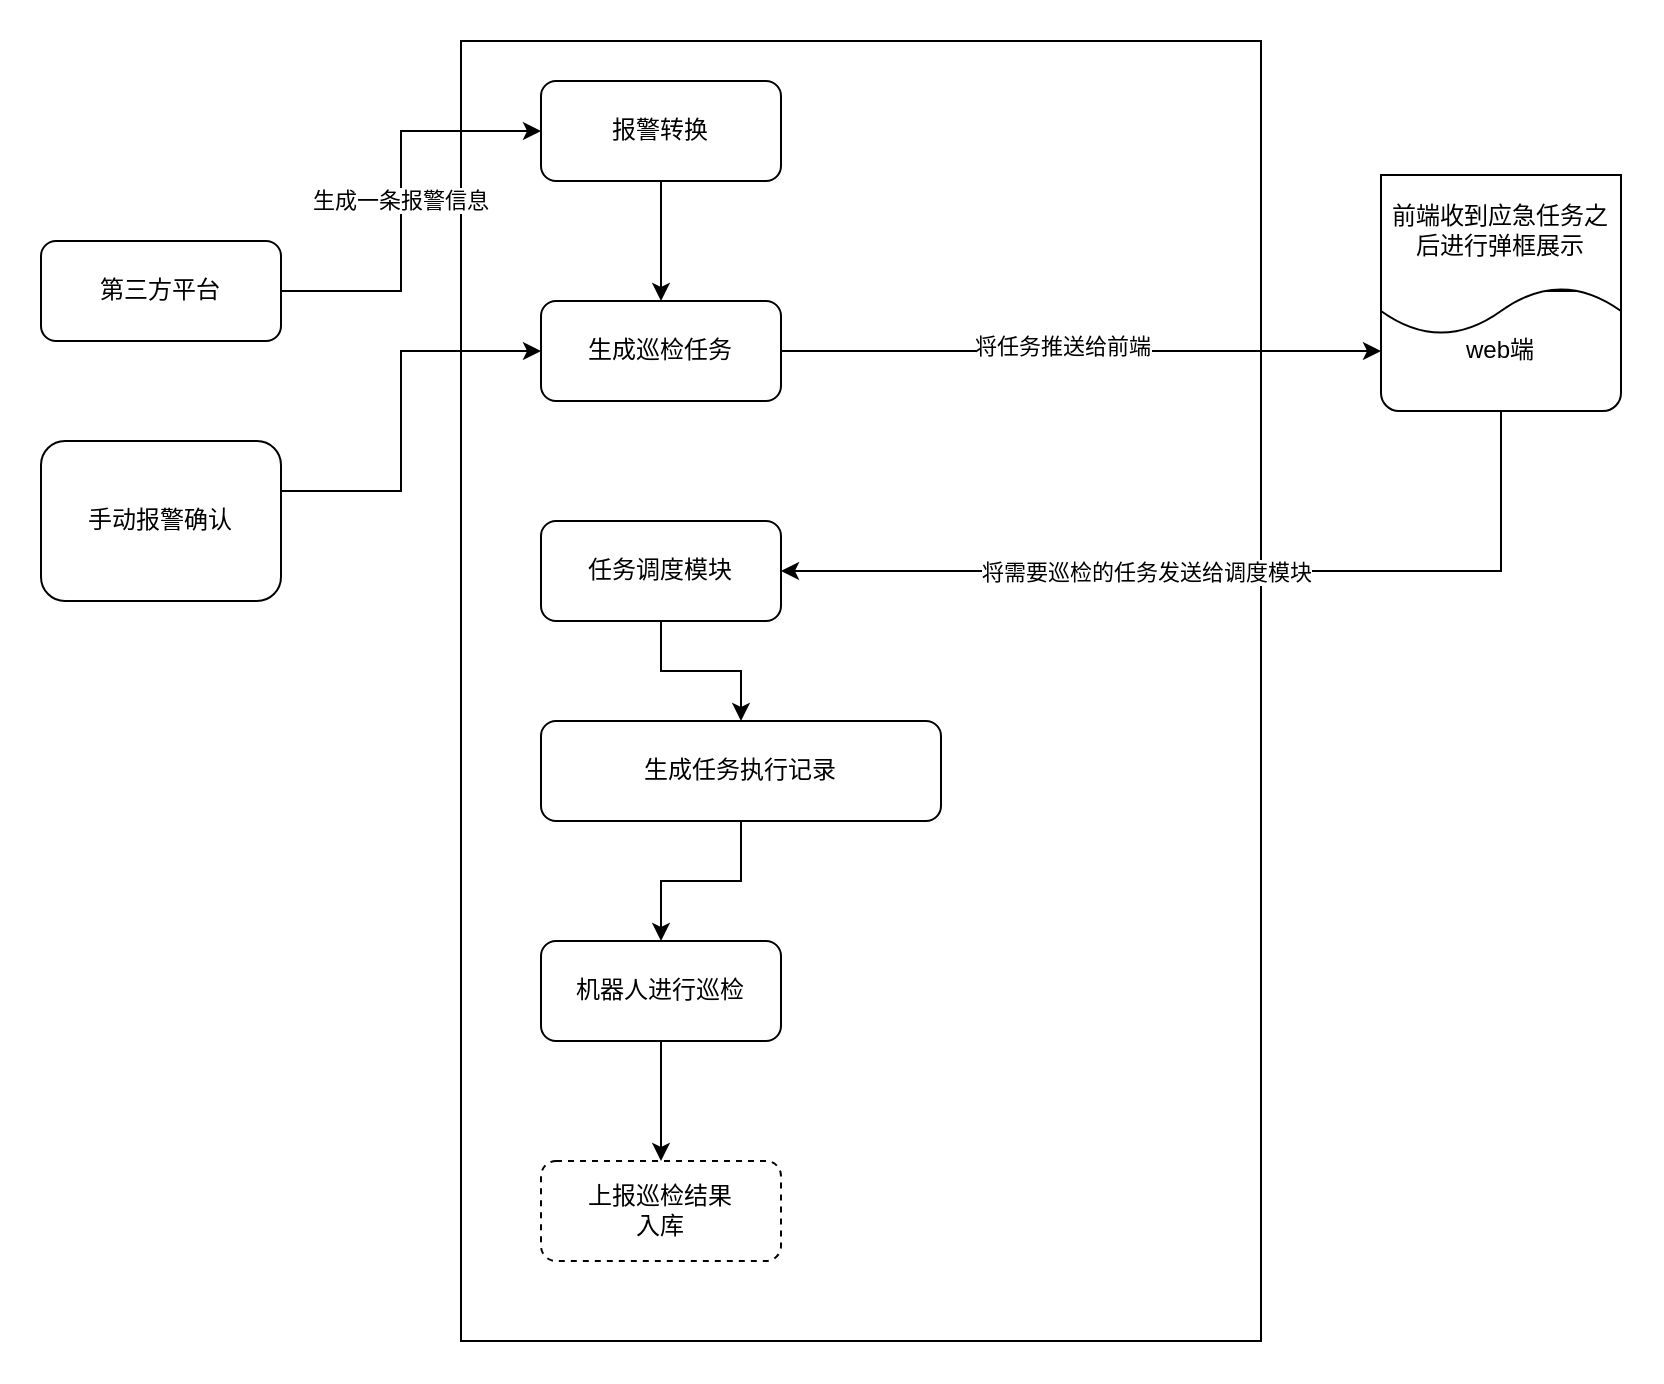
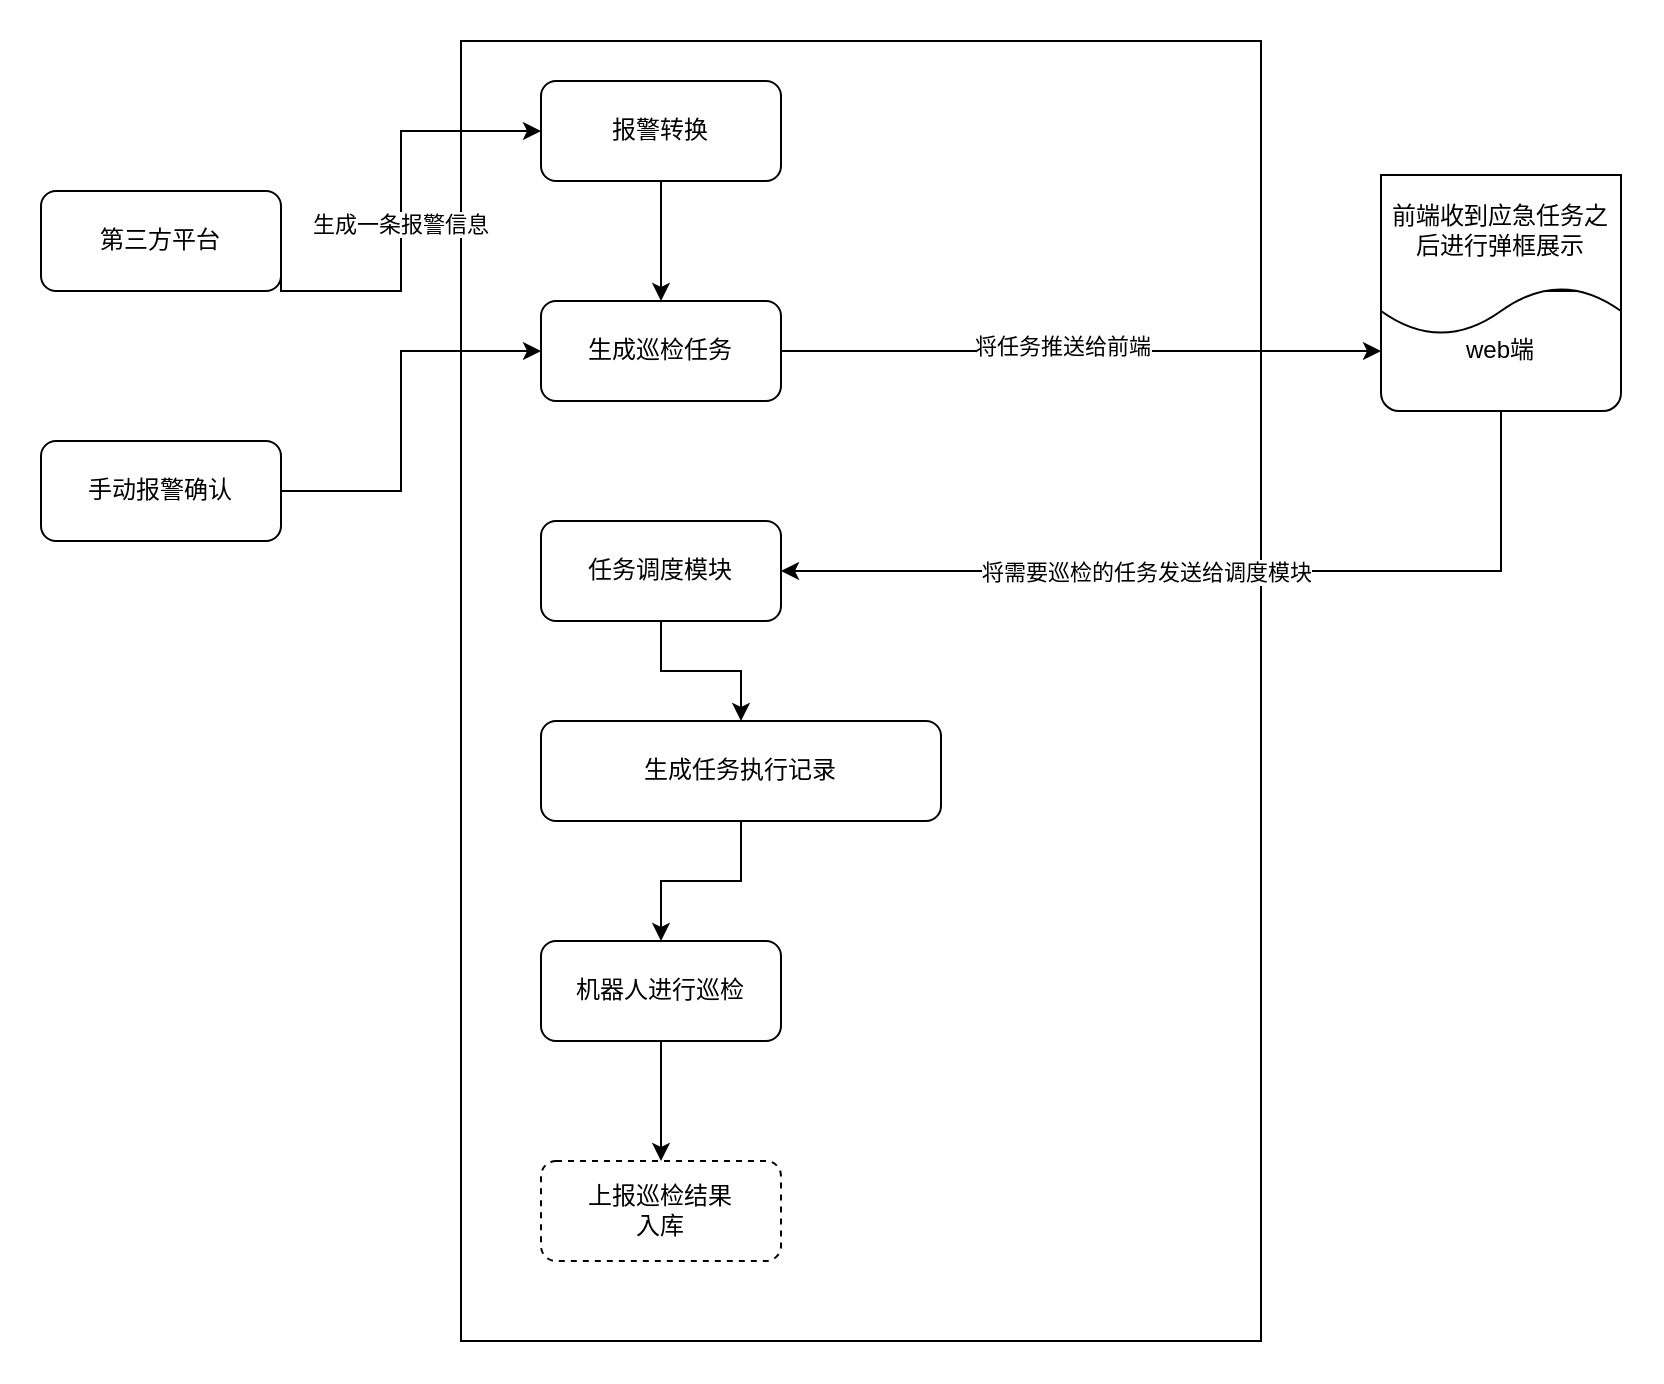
node "第三方平台": moved (161, 291) -> (161, 241)
node "手动报警确认": size 240x160 -> 240x100
